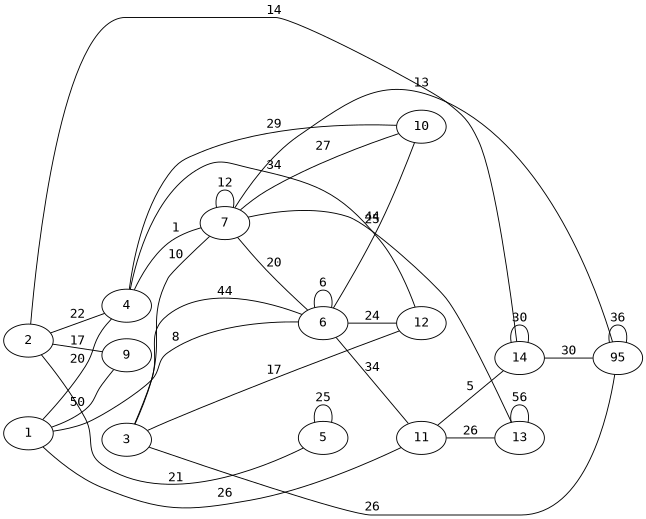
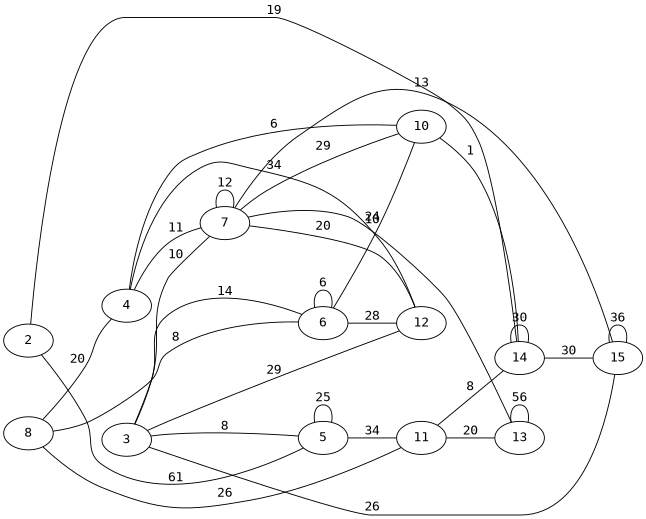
edge "2" -- "14": label "14" -> "19"
edge "10" -- "4": label "29" -> "6"
edge "10" -- "7": label "27" -> "29"
edge "10" -- "14": added, label "1"
edge "10" -- "6": label "44" -> "24"
edge "7" -- "13": label "25" -> "10"
edge "7" -- "4": label "1" -> "11"
edge "7" -- "6": now "7" -- "12"
edge "6" -- "3": label "44" -> "14"
edge "6" -- "12": label "24" -> "28"
edge "4" -- "2": removed, label "22"
node "9": removed
node "95": label "95" -> "15"
edge "12" -- "3": label "17" -> "29"
edge "6" -- "11": now "5" -- "11"
edge "14" -- "11": label "5" -> "8"
edge "11" -- "13": label "26" -> "20"
node "1": label "1" -> "8"
edge "5" -- "3": added, label "8"
edge "2" -- "5": label "21" -> "61"
